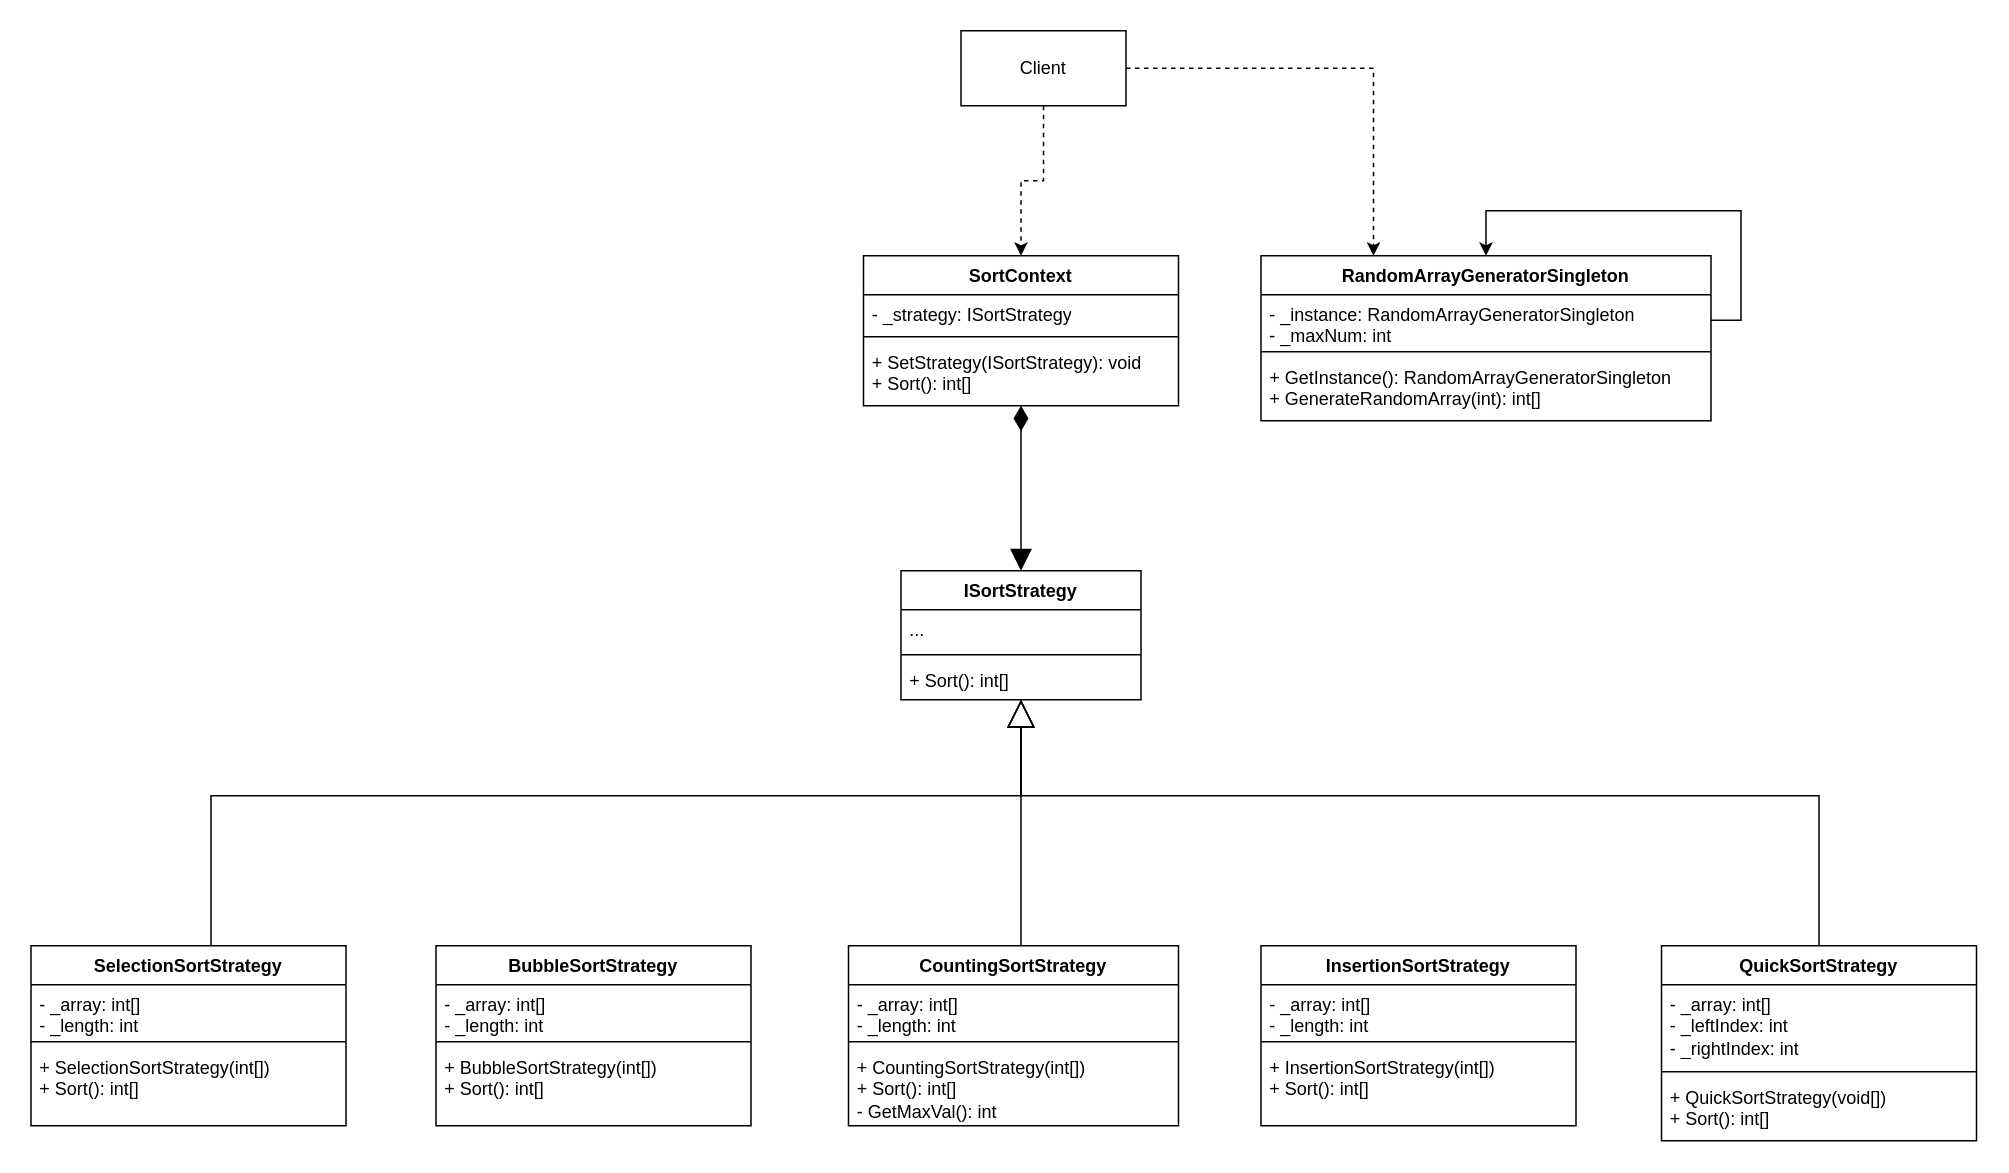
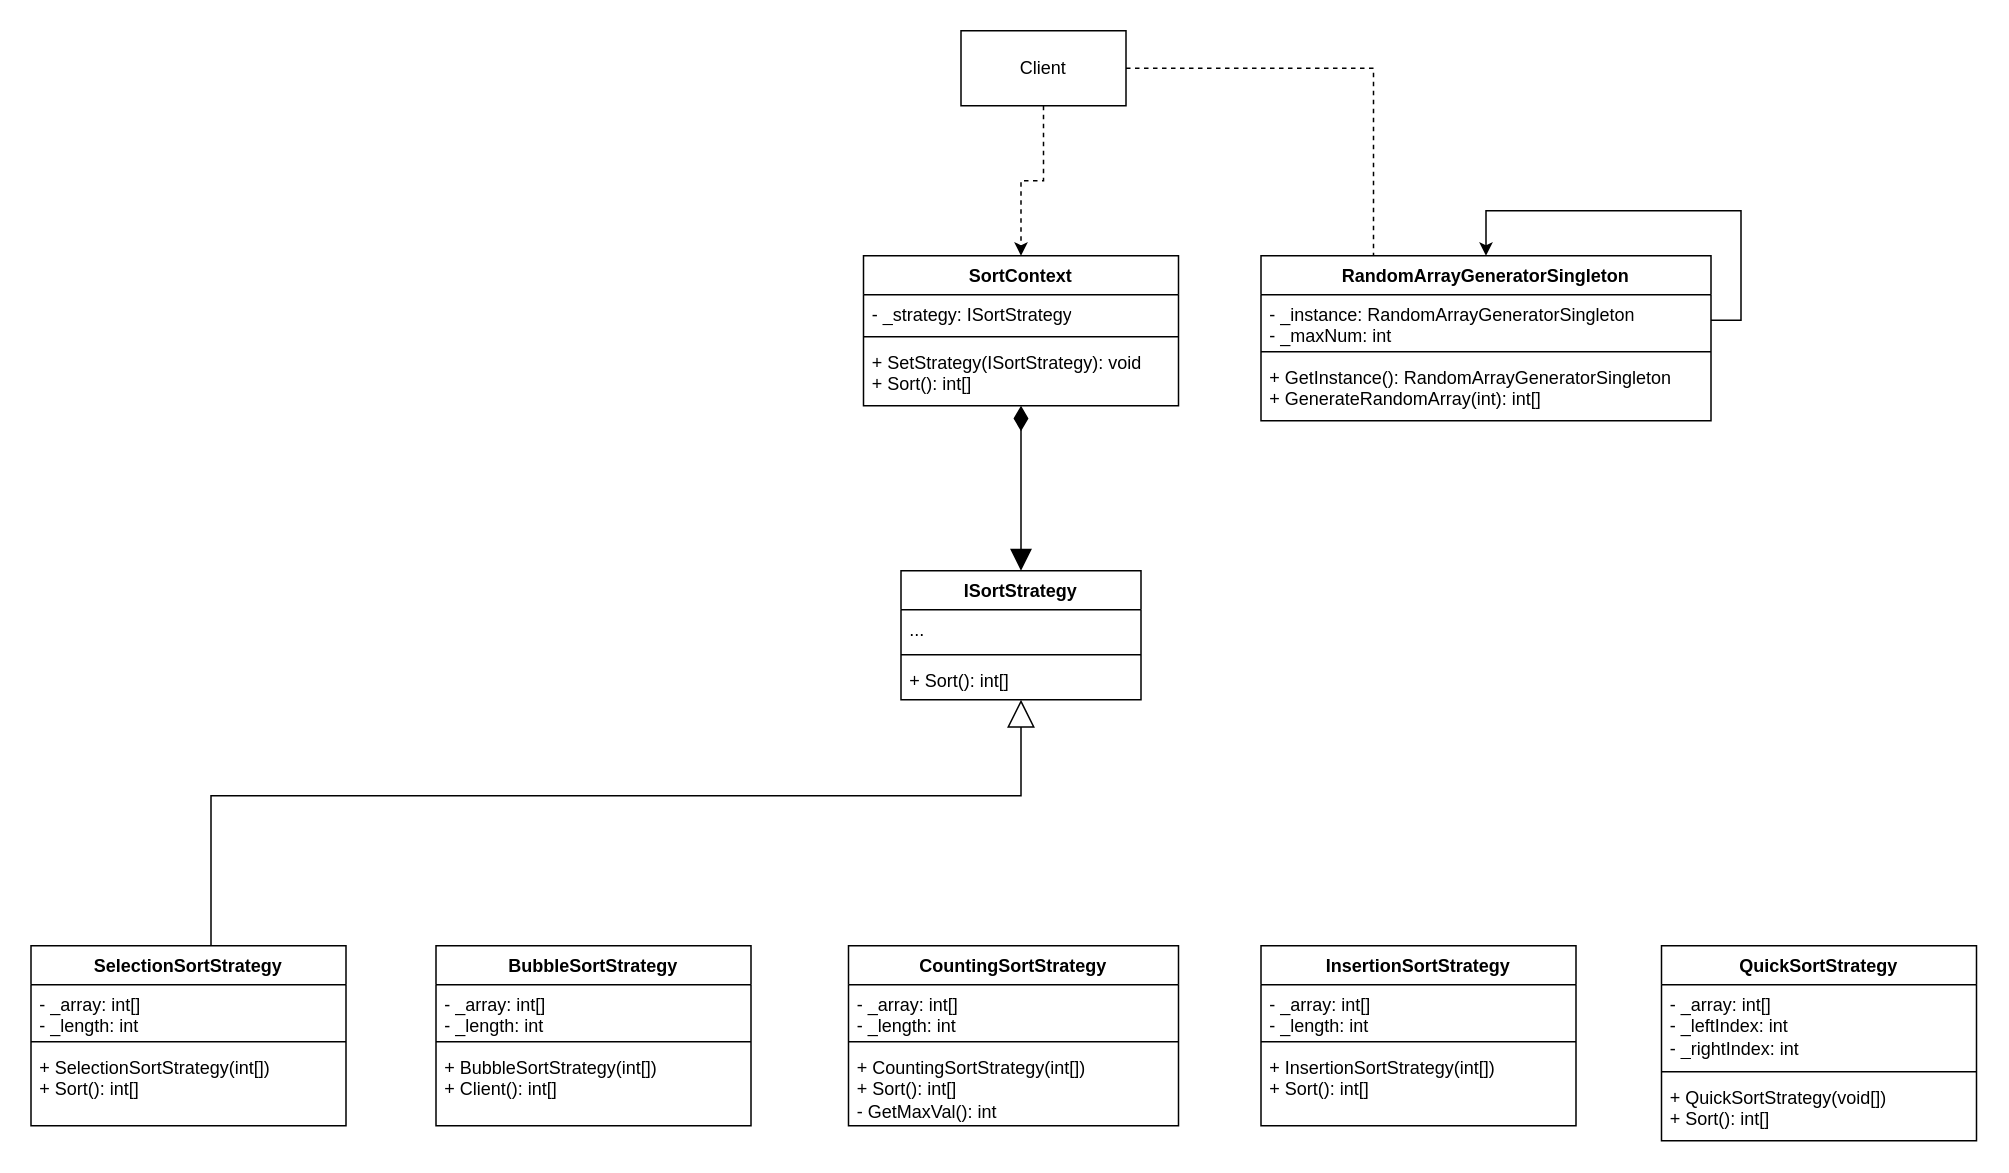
edge "Client" -> "RandomArrayGeneratorSingleton": arrowhead classic -> none
edge "QuickSortStrategy" -> "ISortStrategy": removed
edge "CountingSortStrategy" -> "ISortStrategy": removed
node "+ BubbleSortStrategy(int[]) + Sort(): int[]": label "+ BubbleSortStrategy(int[]) + Sort(): int[]" -> "+ BubbleSortStrategy(int[]) + Client(): int[]"
